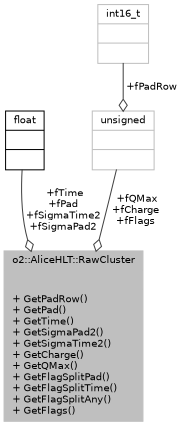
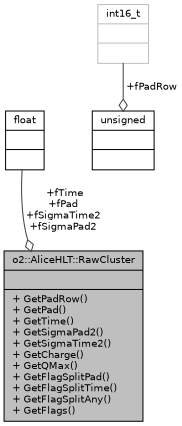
node "unsigned": color grey75 -> black
edge "unsigned" -> "o2::AliceHLT::RawCluster": removed, label "+fQMax +fCharge +fFlags"
node "o2::AliceHLT::RawCluster": color grey75 -> black
